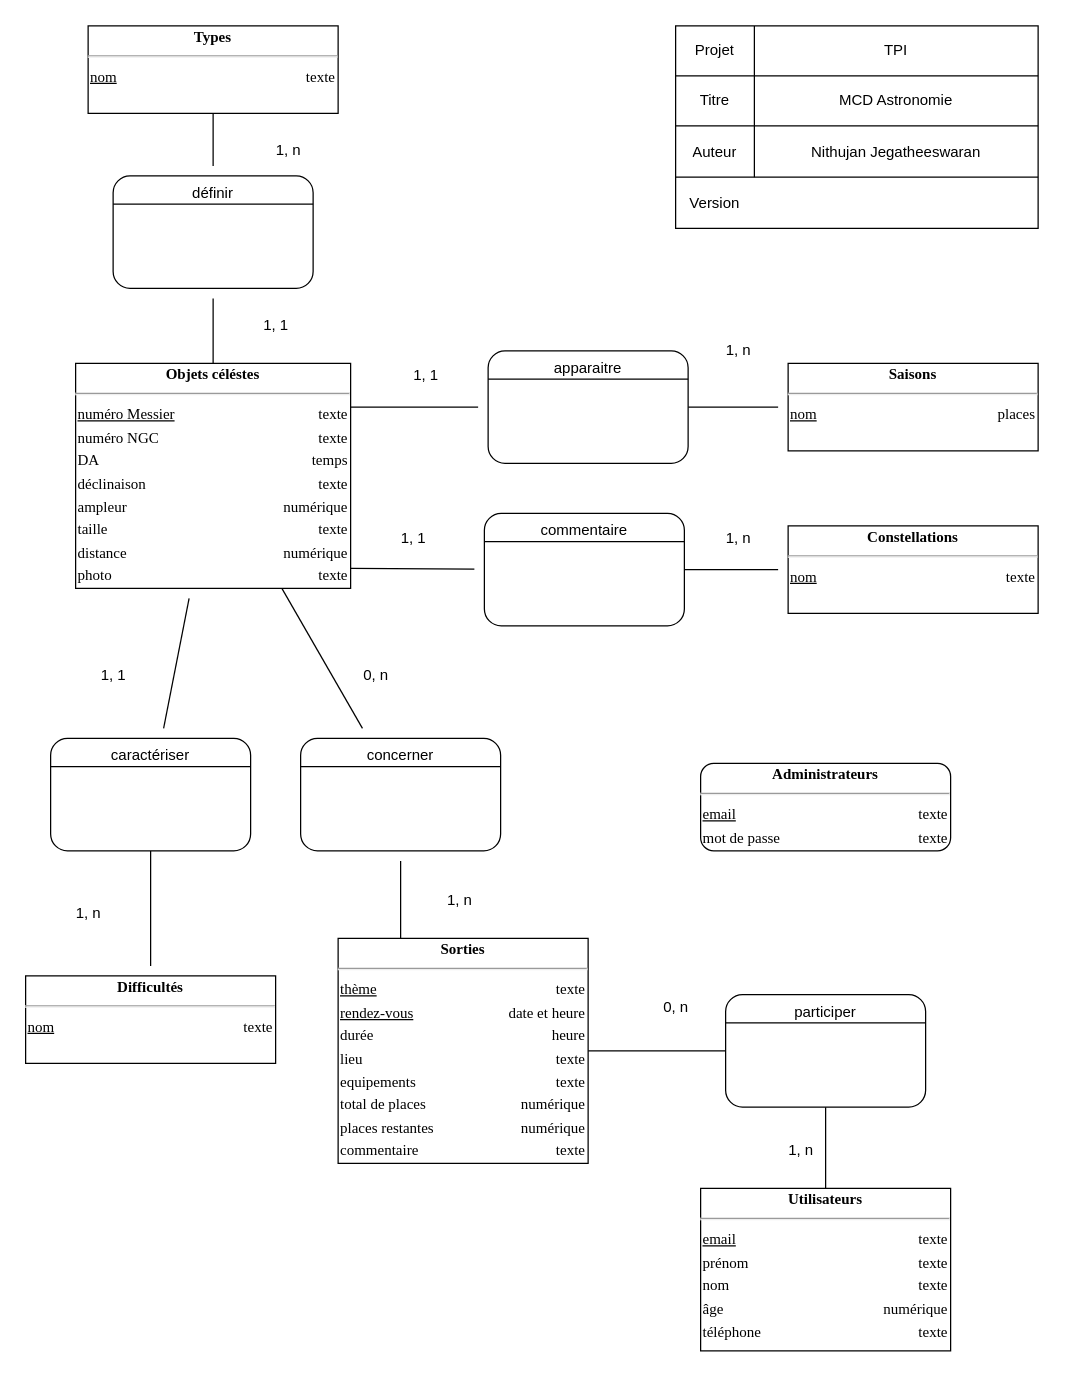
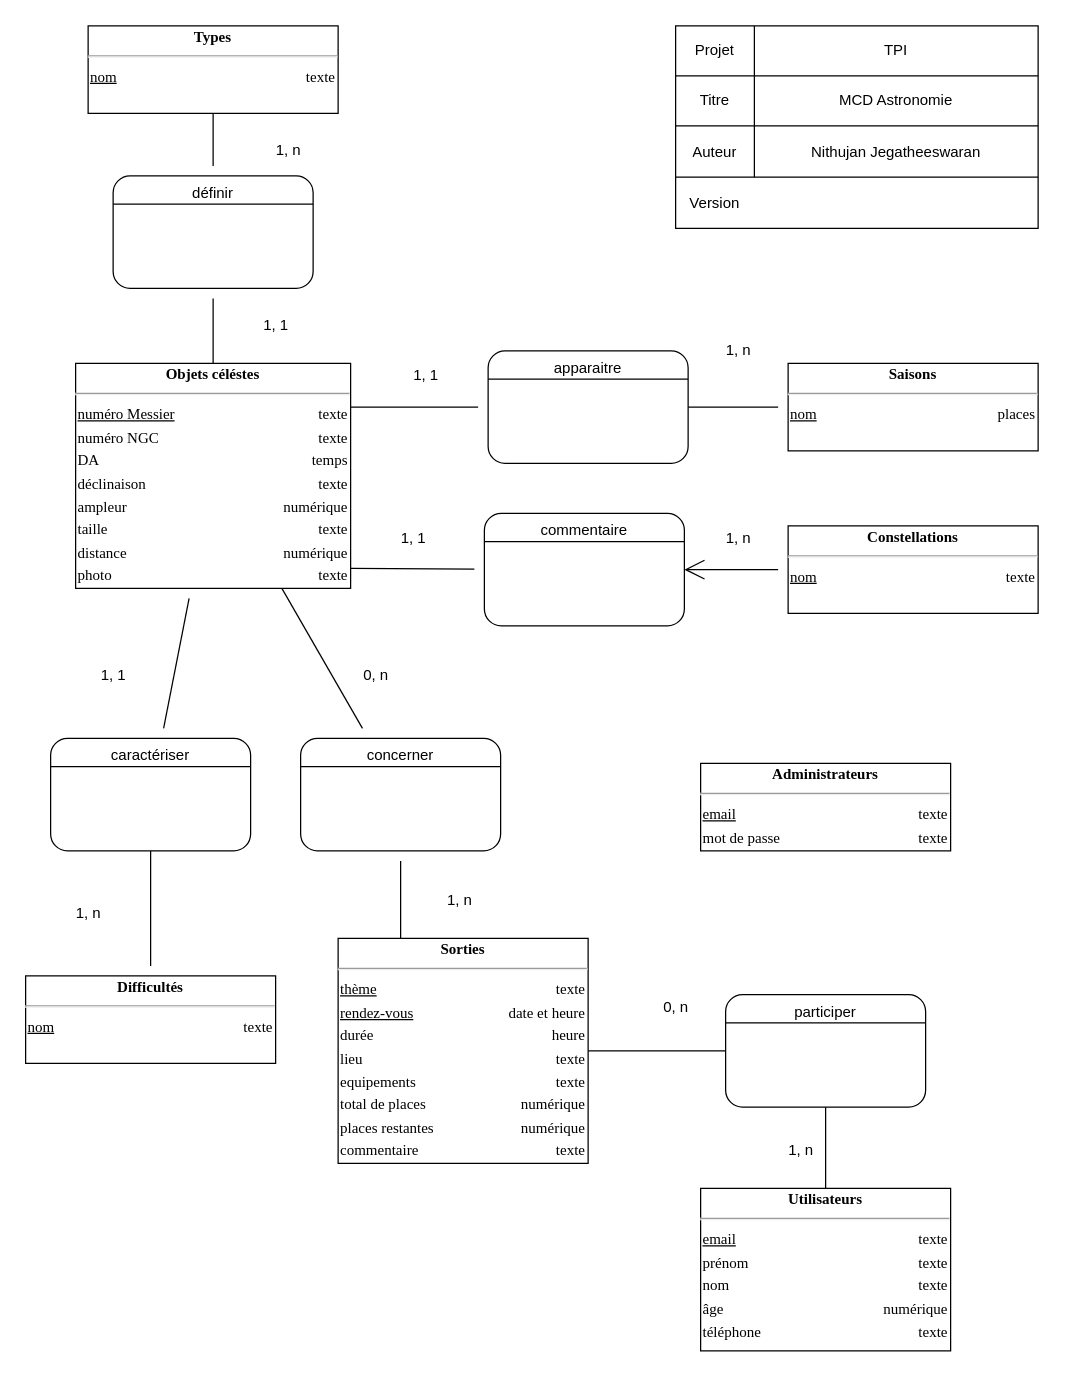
edge "commentaire" -- "Constellations nom texte": arrowhead none -> open
node "Administrateurs email texte mot de passe texte": shape rounded rectangle -> rectangle
